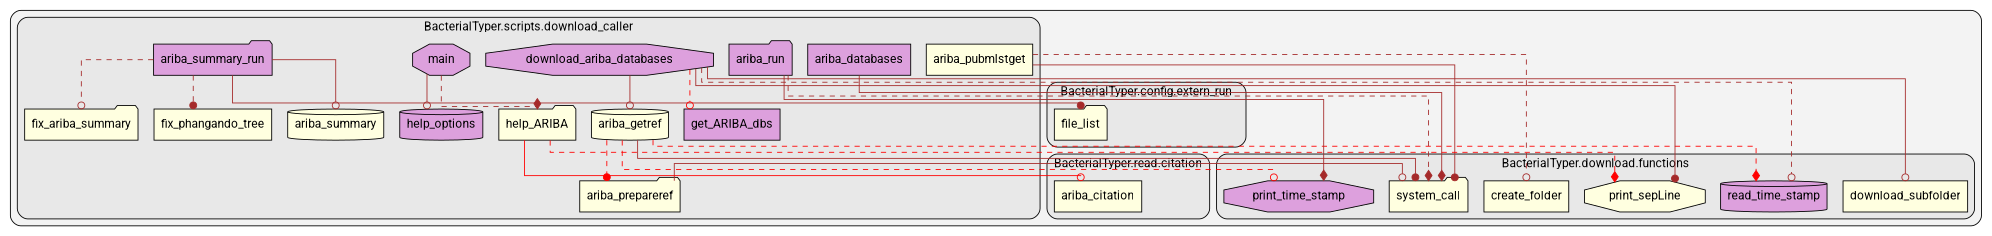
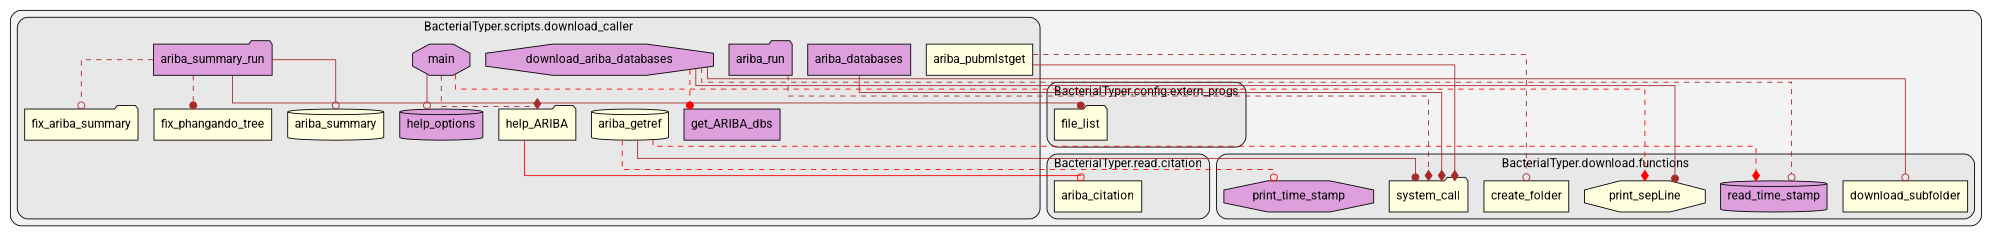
edge "ariba_pubmlstget" -> "system_call": arrowhead dot -> diamond
edge "download_ariba_databases" -> "get_ARIBA_dbs": arrowhead odot -> dot
edge "download_ariba_databases" -> "ariba_getref": removed
cluster "BacterialTyper.config.extern_run": label "BacterialTyper.config.extern_run" -> "BacterialTyper.config.extern_progs"
edge "ariba_run" -> "print_time_stamp": removed
edge "help_ARIBA" -> "print_sepLine": now "main" -> "print_sepLine"
node "ariba_prepareref": removed
